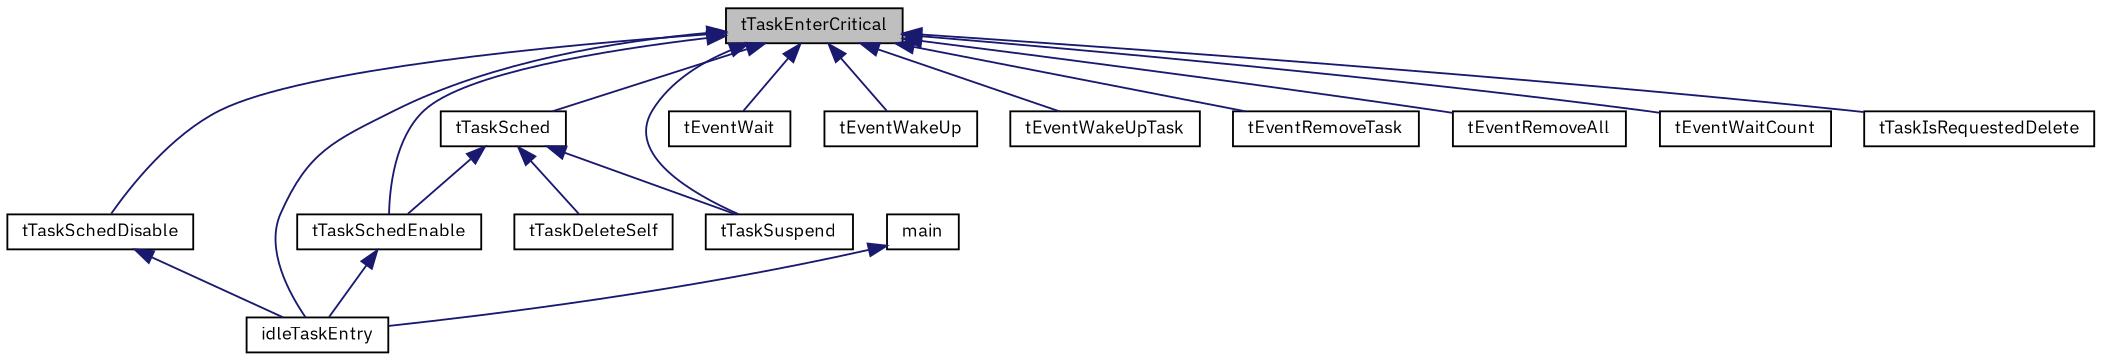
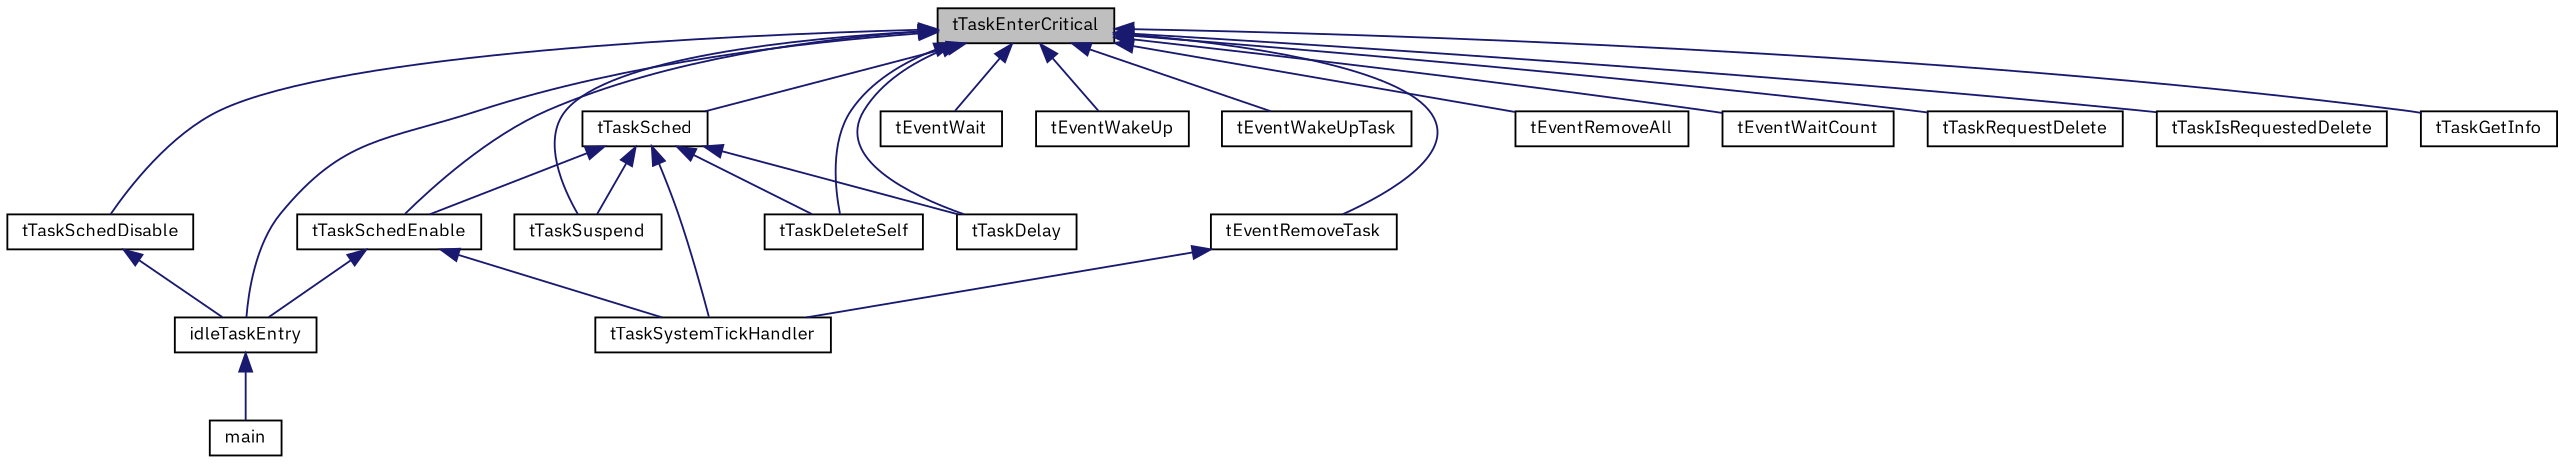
edge "tTaskDeleteSelf" -> "tTaskEnterCritical": added
node "tTaskRequestDelete": added
node "tTaskGetInfo": added
node "tTaskDelay": added
edge "idleTaskEntry" -> "main": reversed
node "tTaskSystemTickHandler": added
